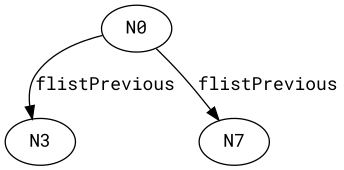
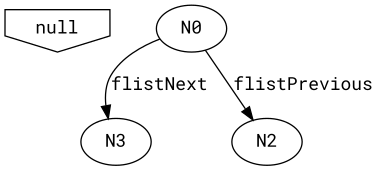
node "null": added
edge "N0" -> "N3": label "flistPrevious" -> "flistNext"
node "N7": label "N7" -> "N2"
